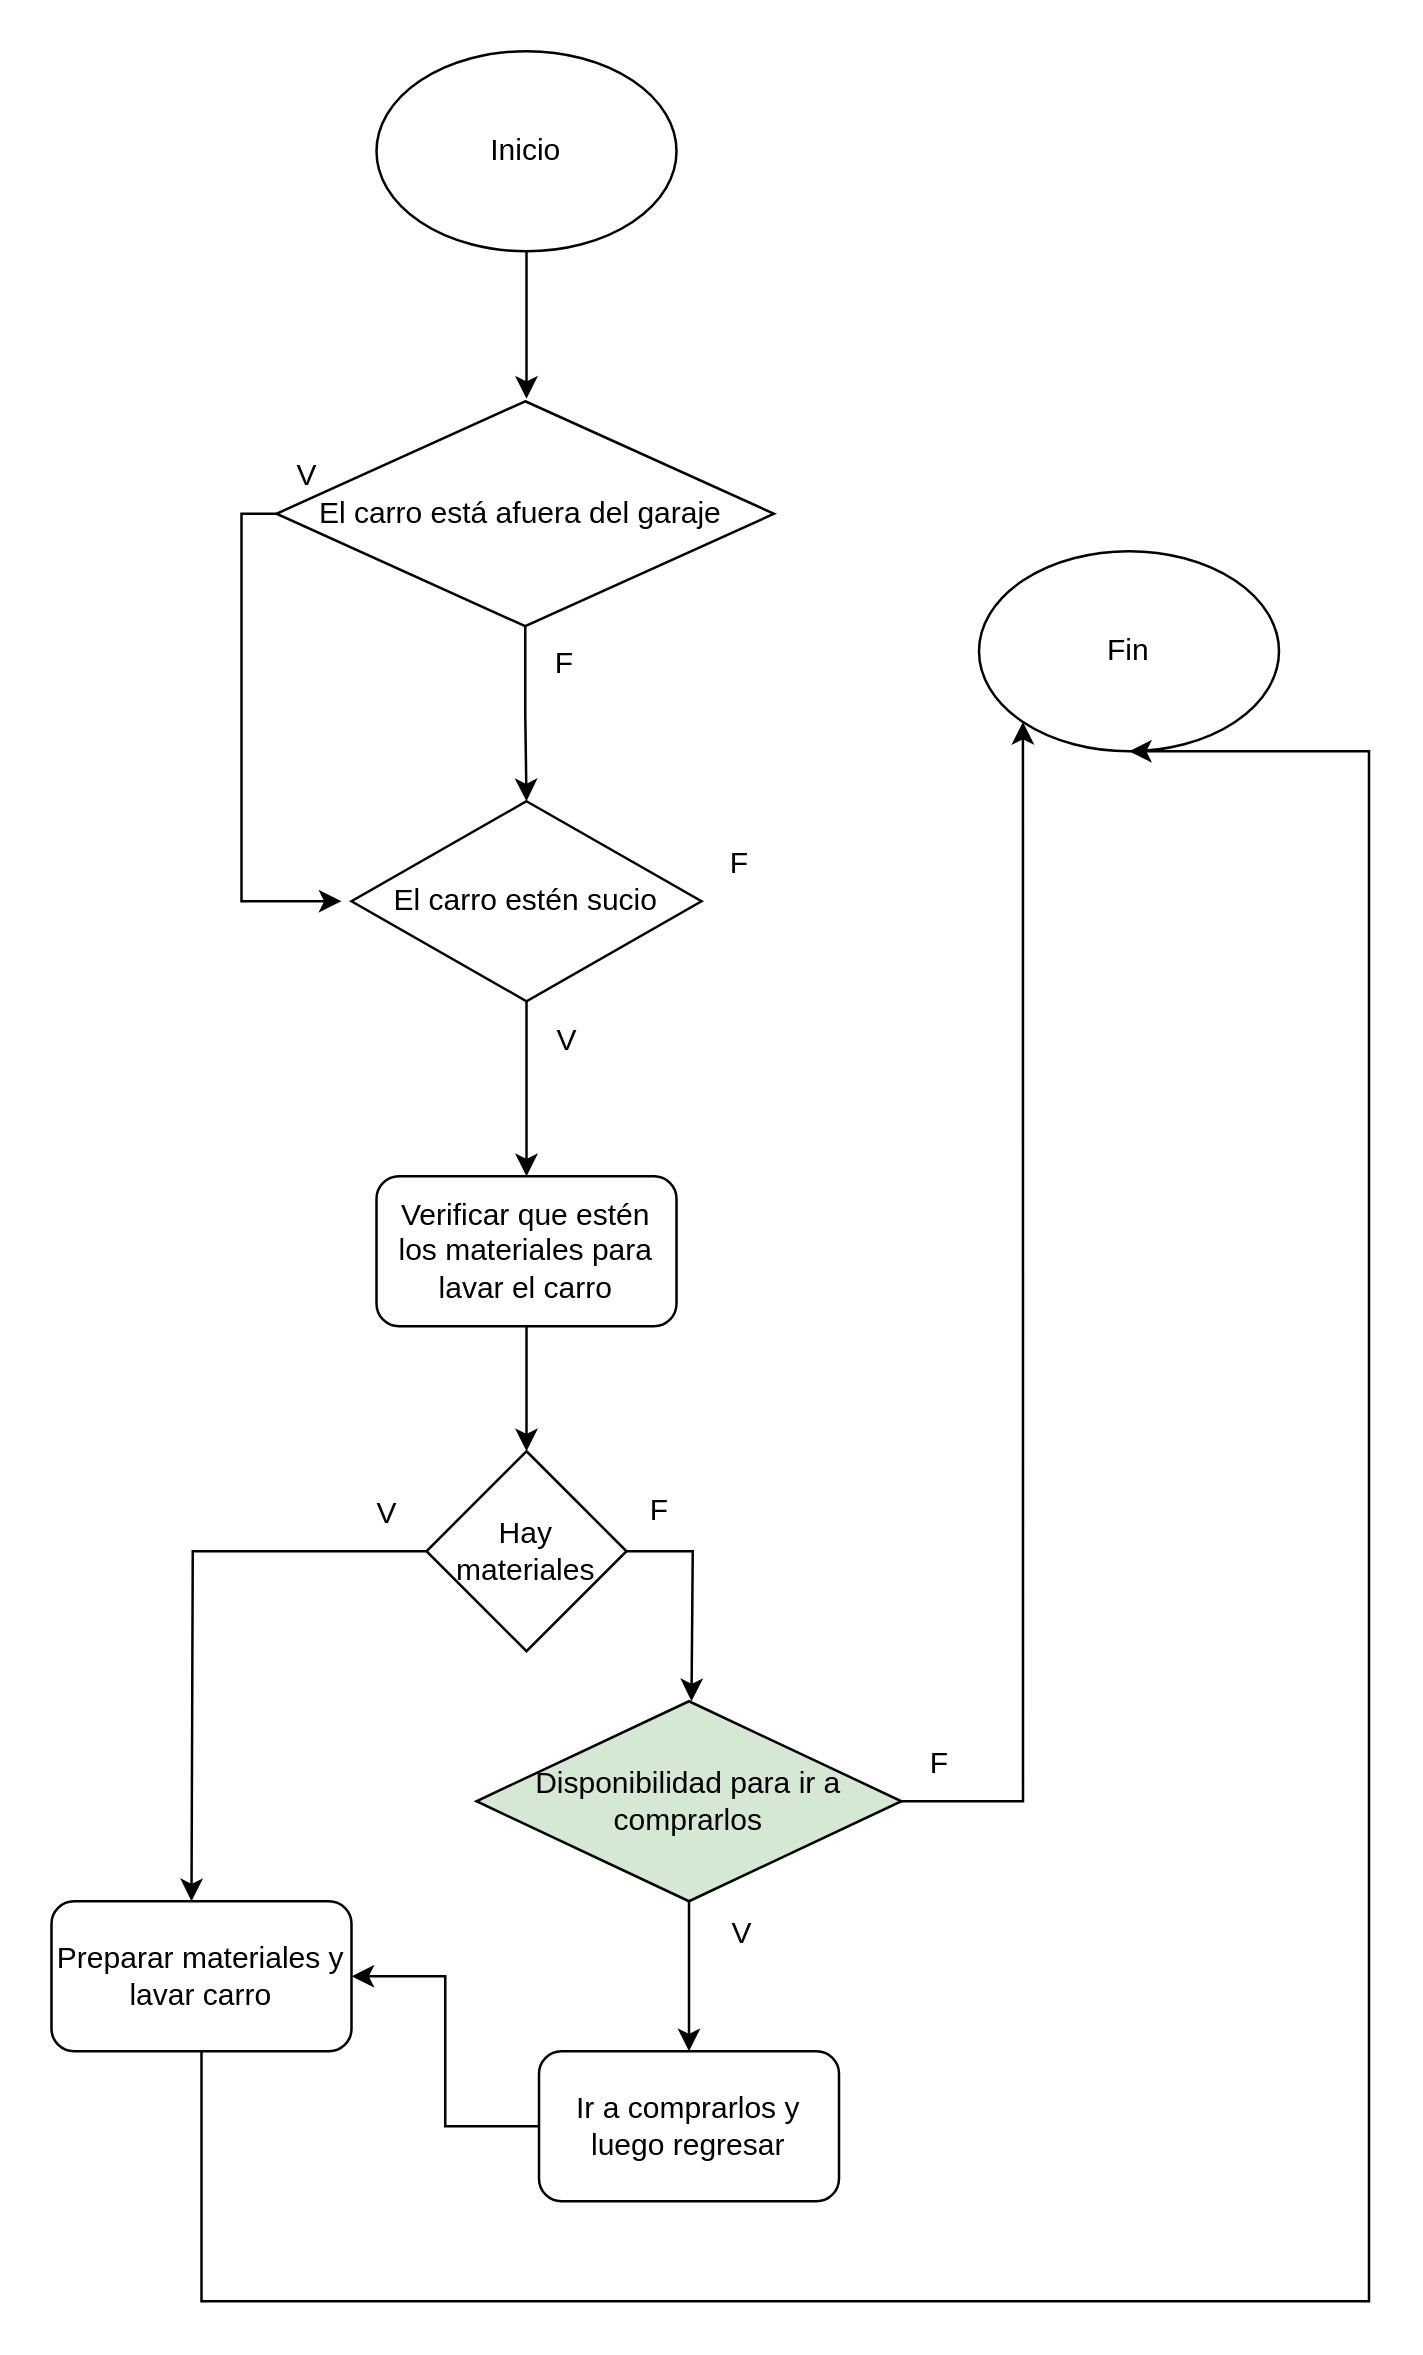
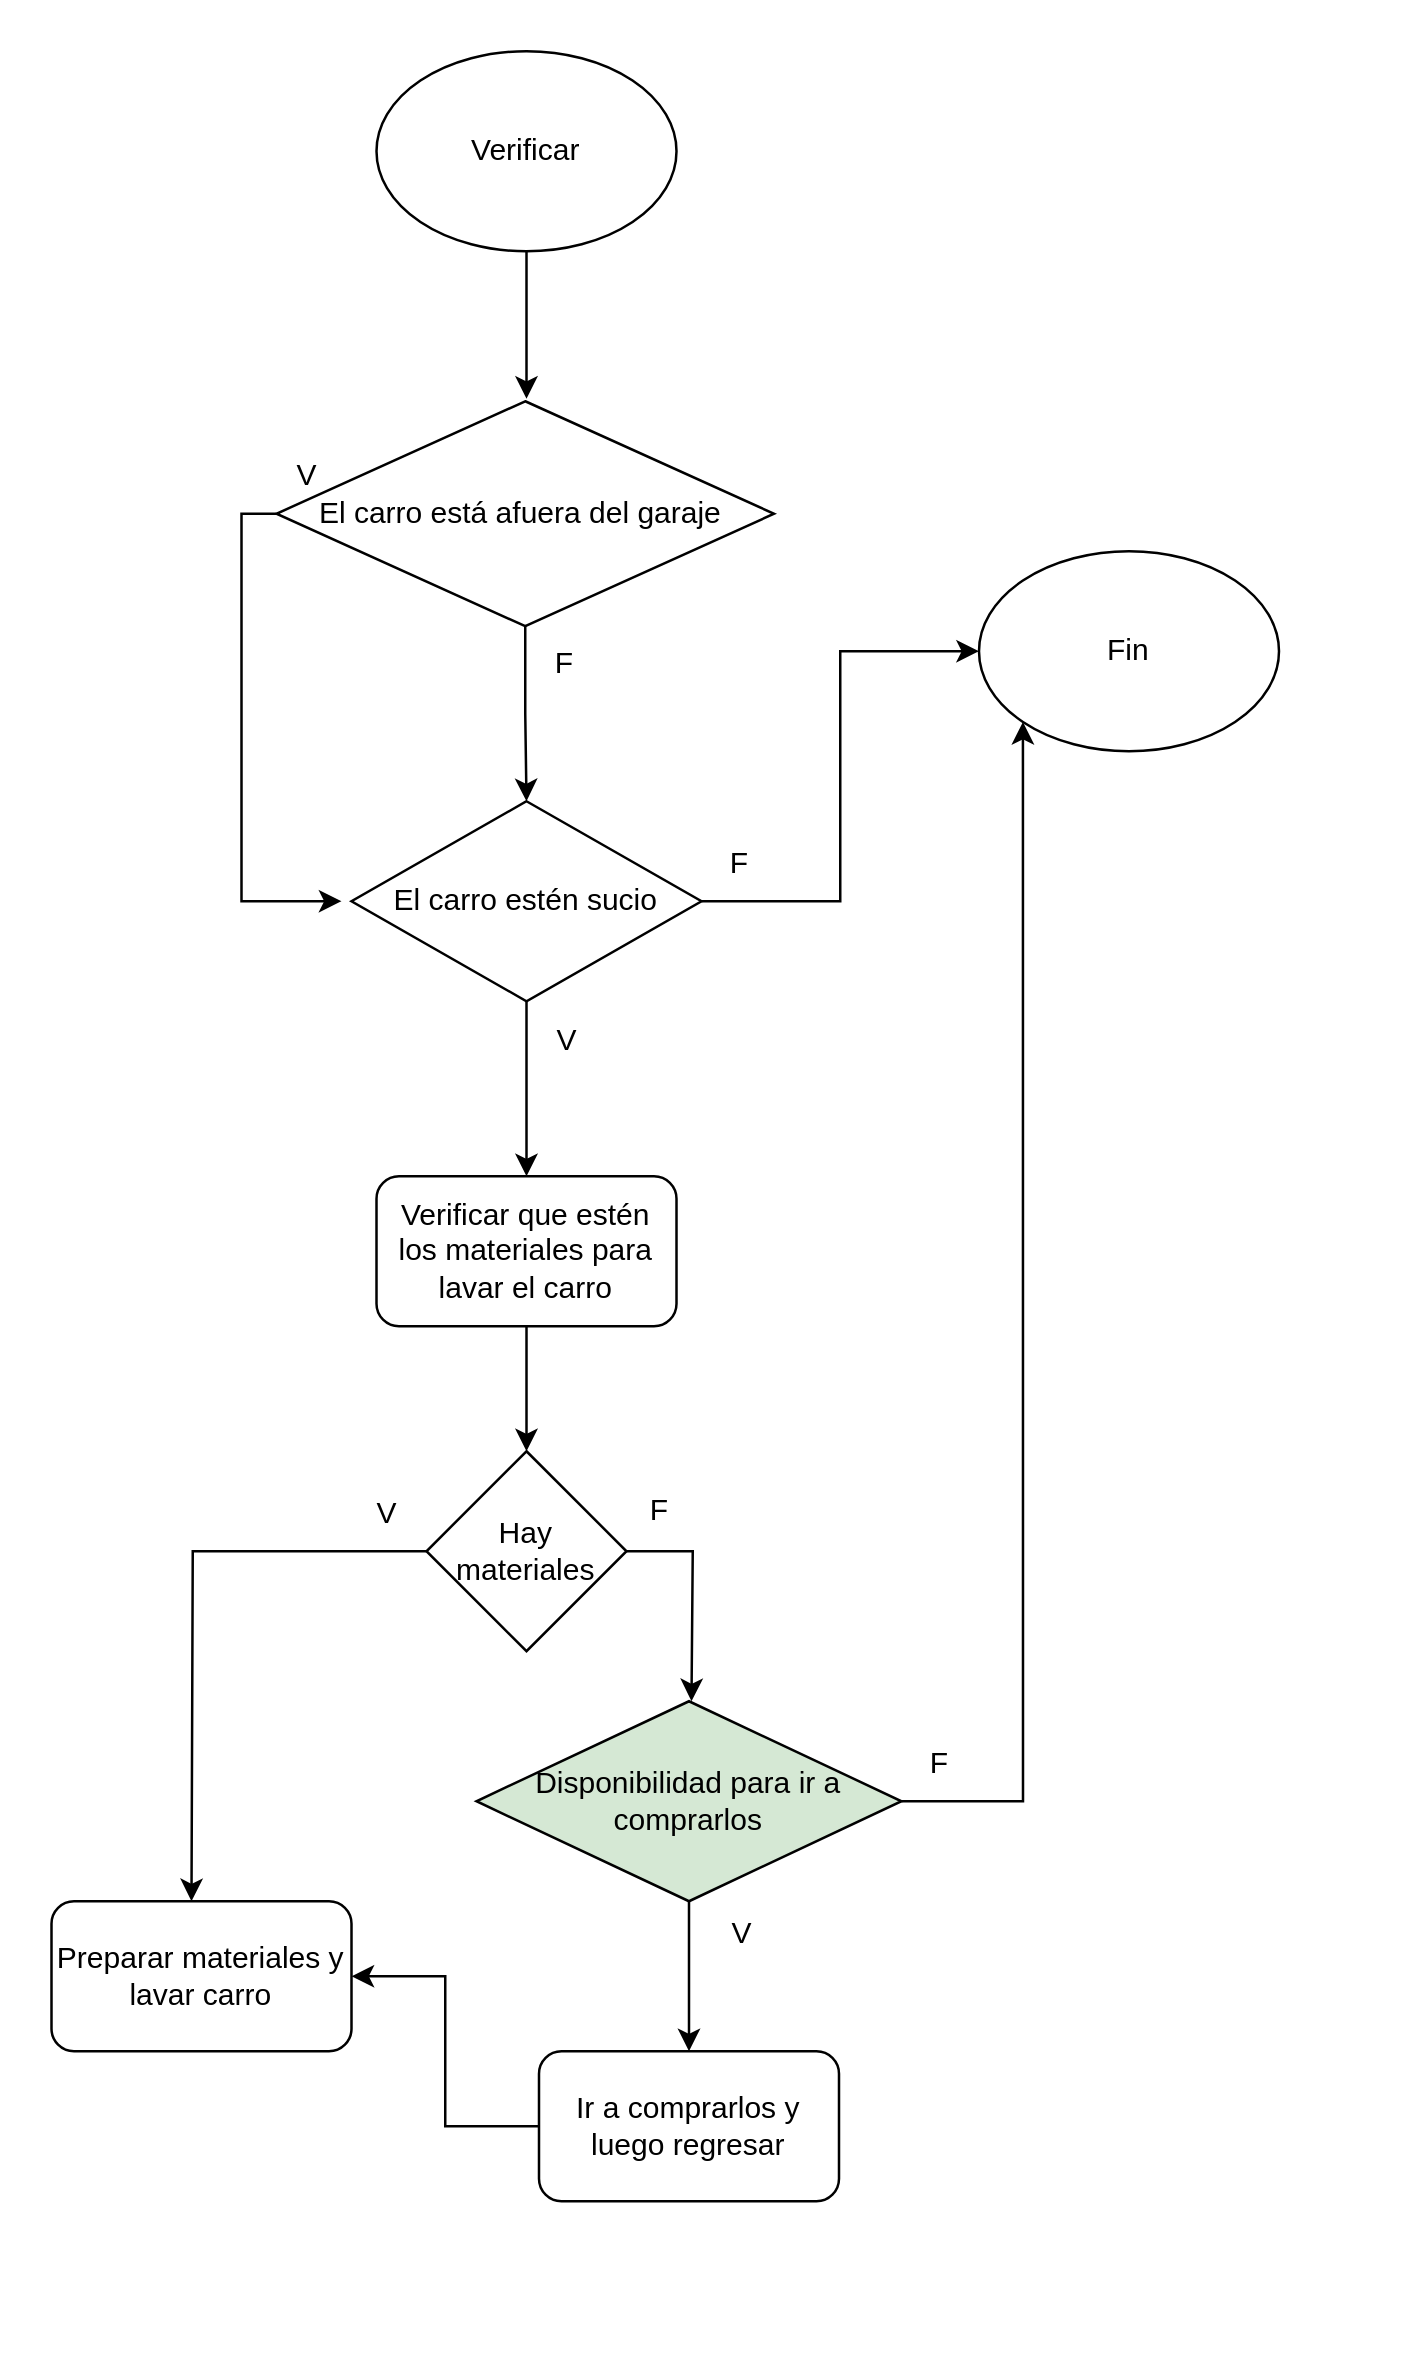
node "Inicio": label "Inicio" -> "Verificar"
edge "El carro estén sucio" -> "Fin": added
edge "Preparar materiales y lavar carro" -> "Fin": removed
